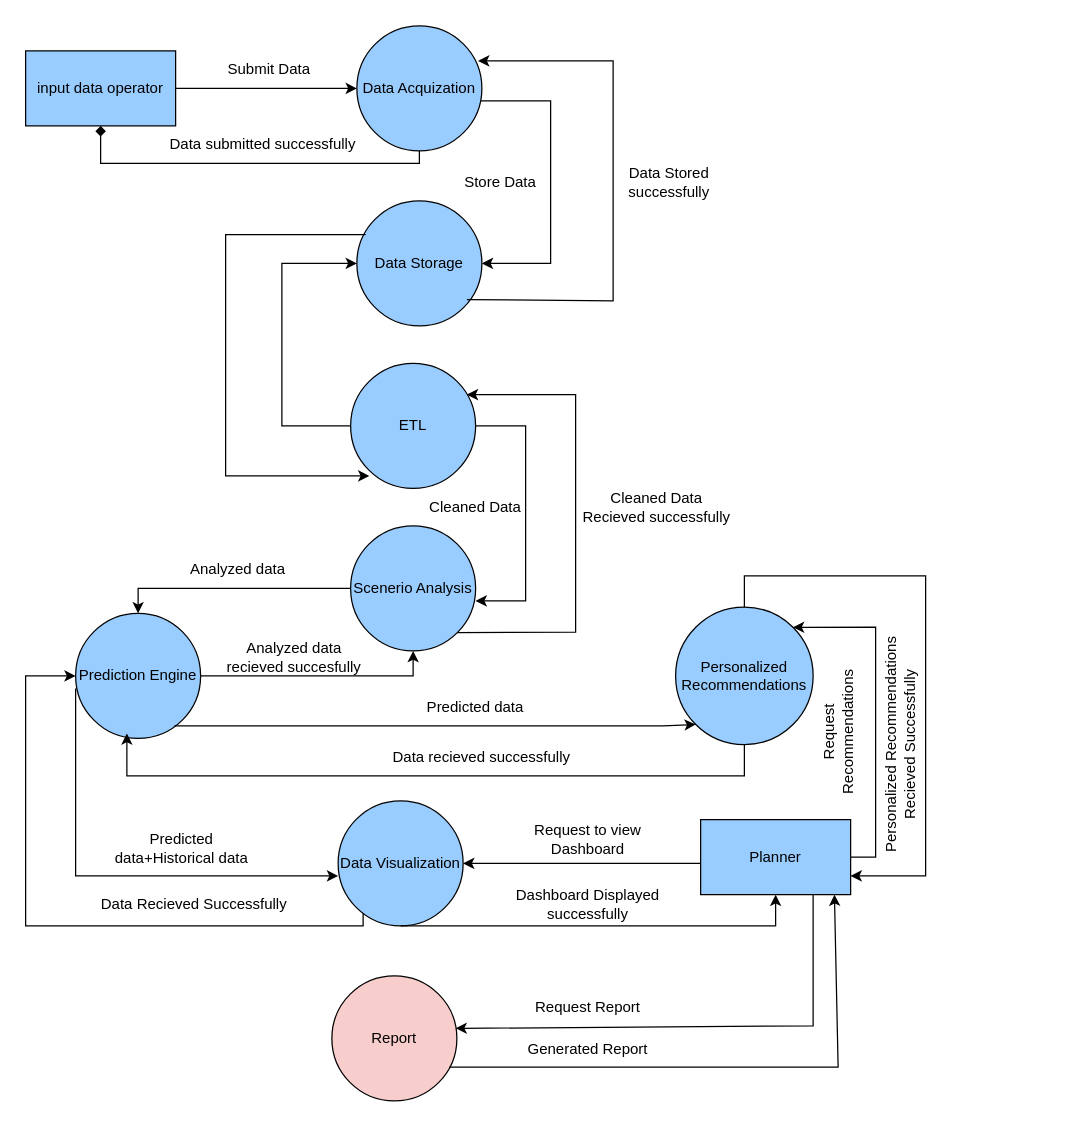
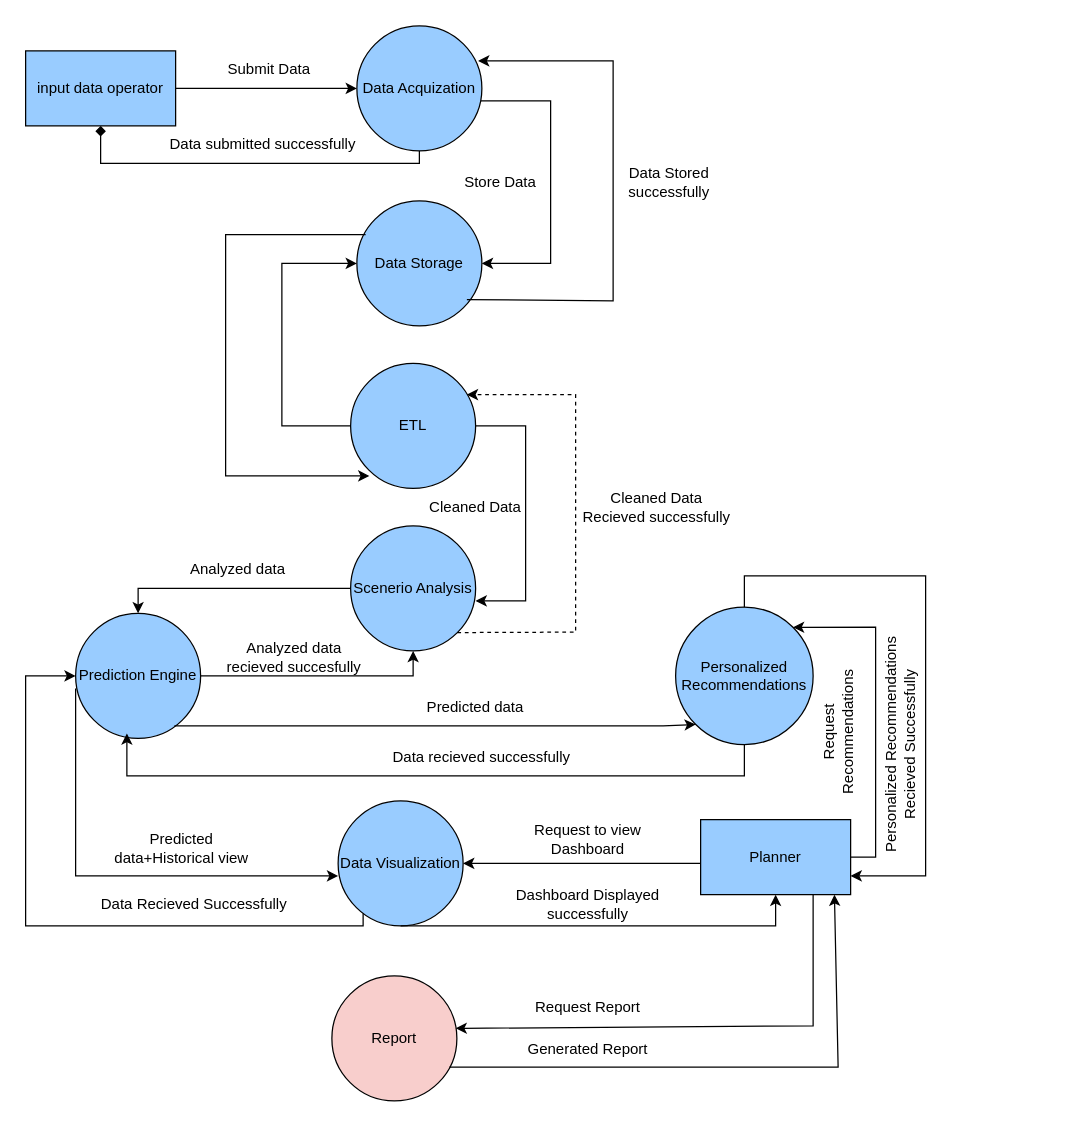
edge "Scenerio Analysis" -> "ETL": style solid -> dashed
node "Predicted data+Historical data": label "Predicted data+Historical data" -> "Predicted data+Historical view"
